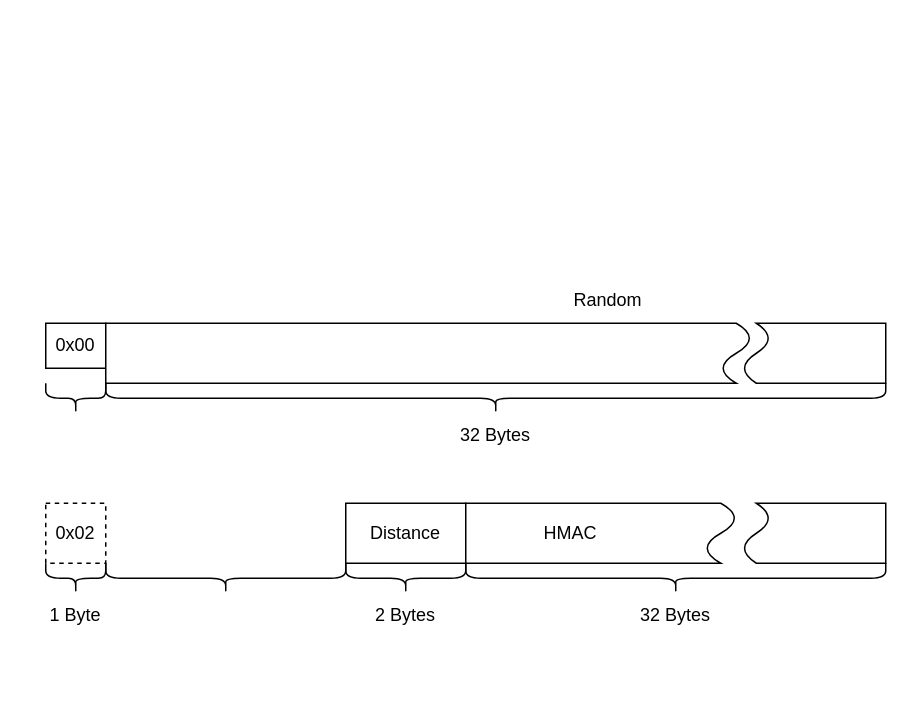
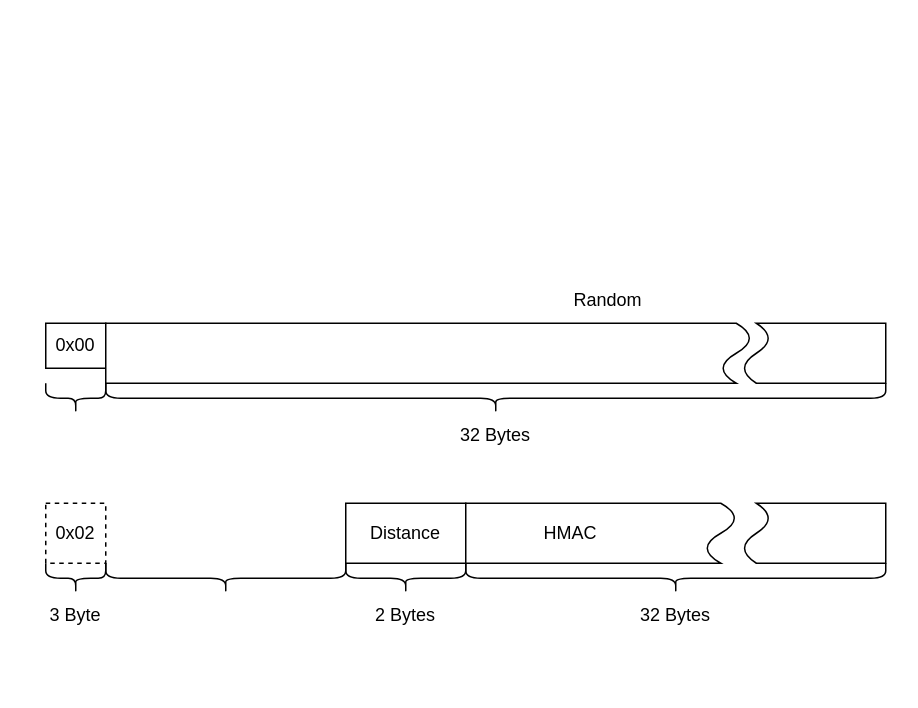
node "1 Byte": label "1 Byte" -> "3 Byte"
